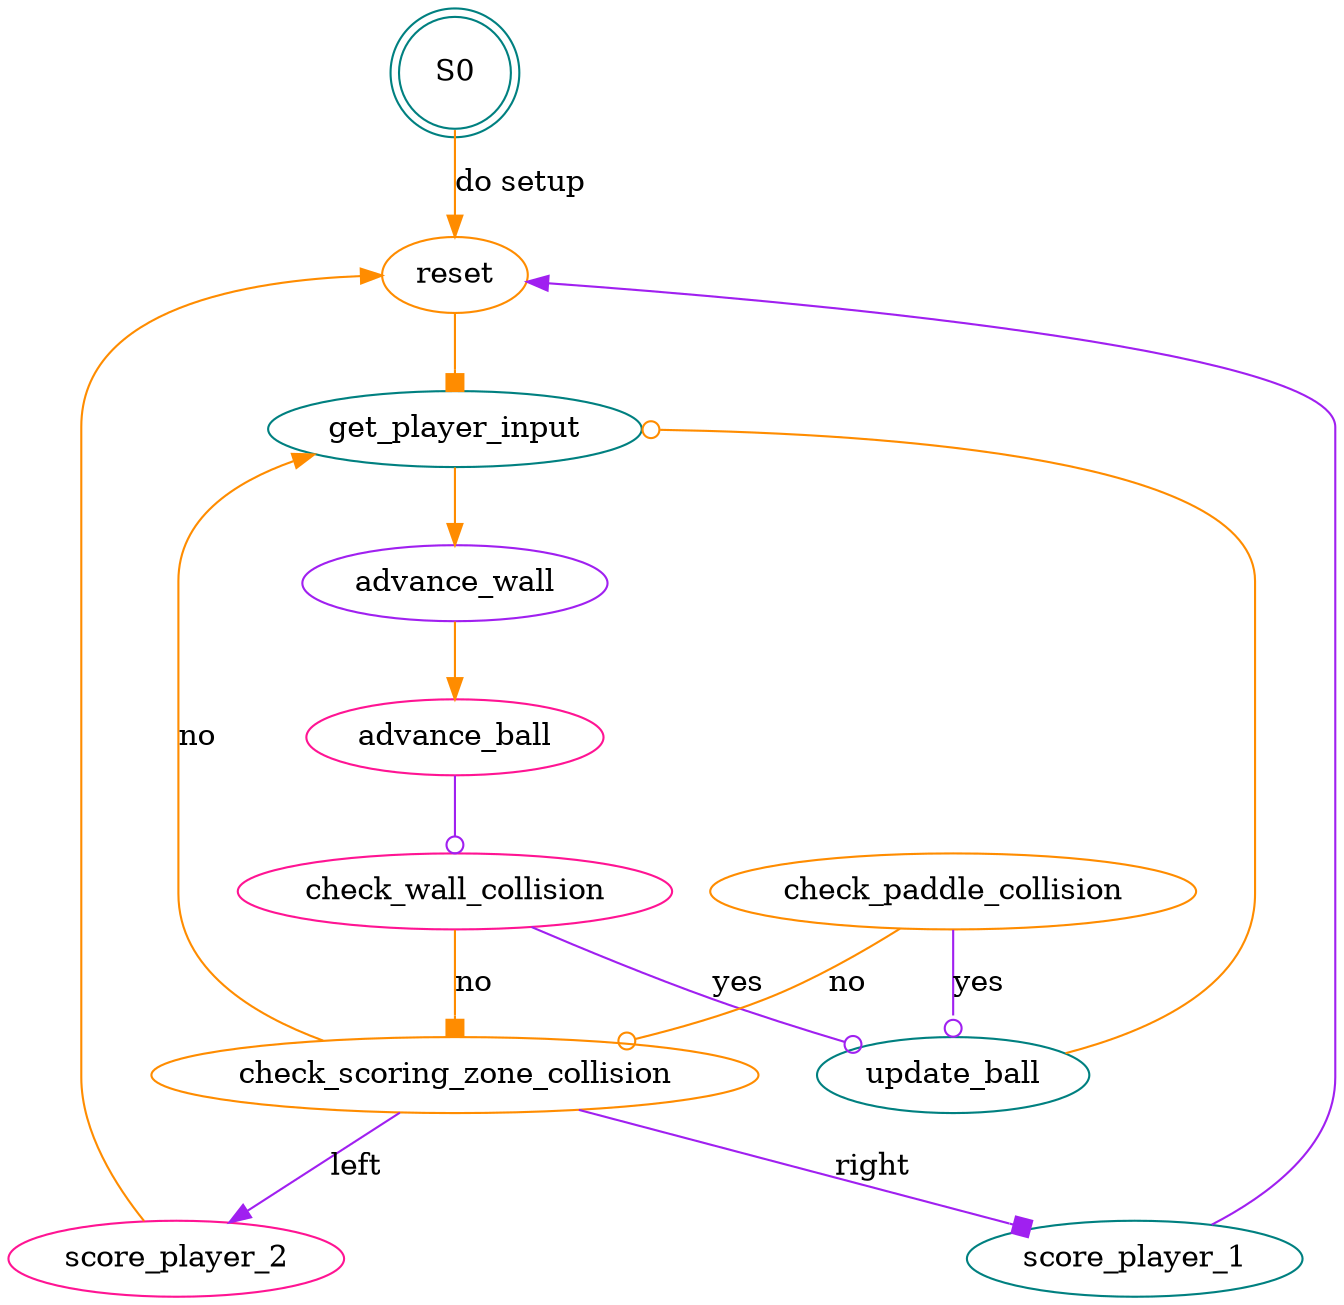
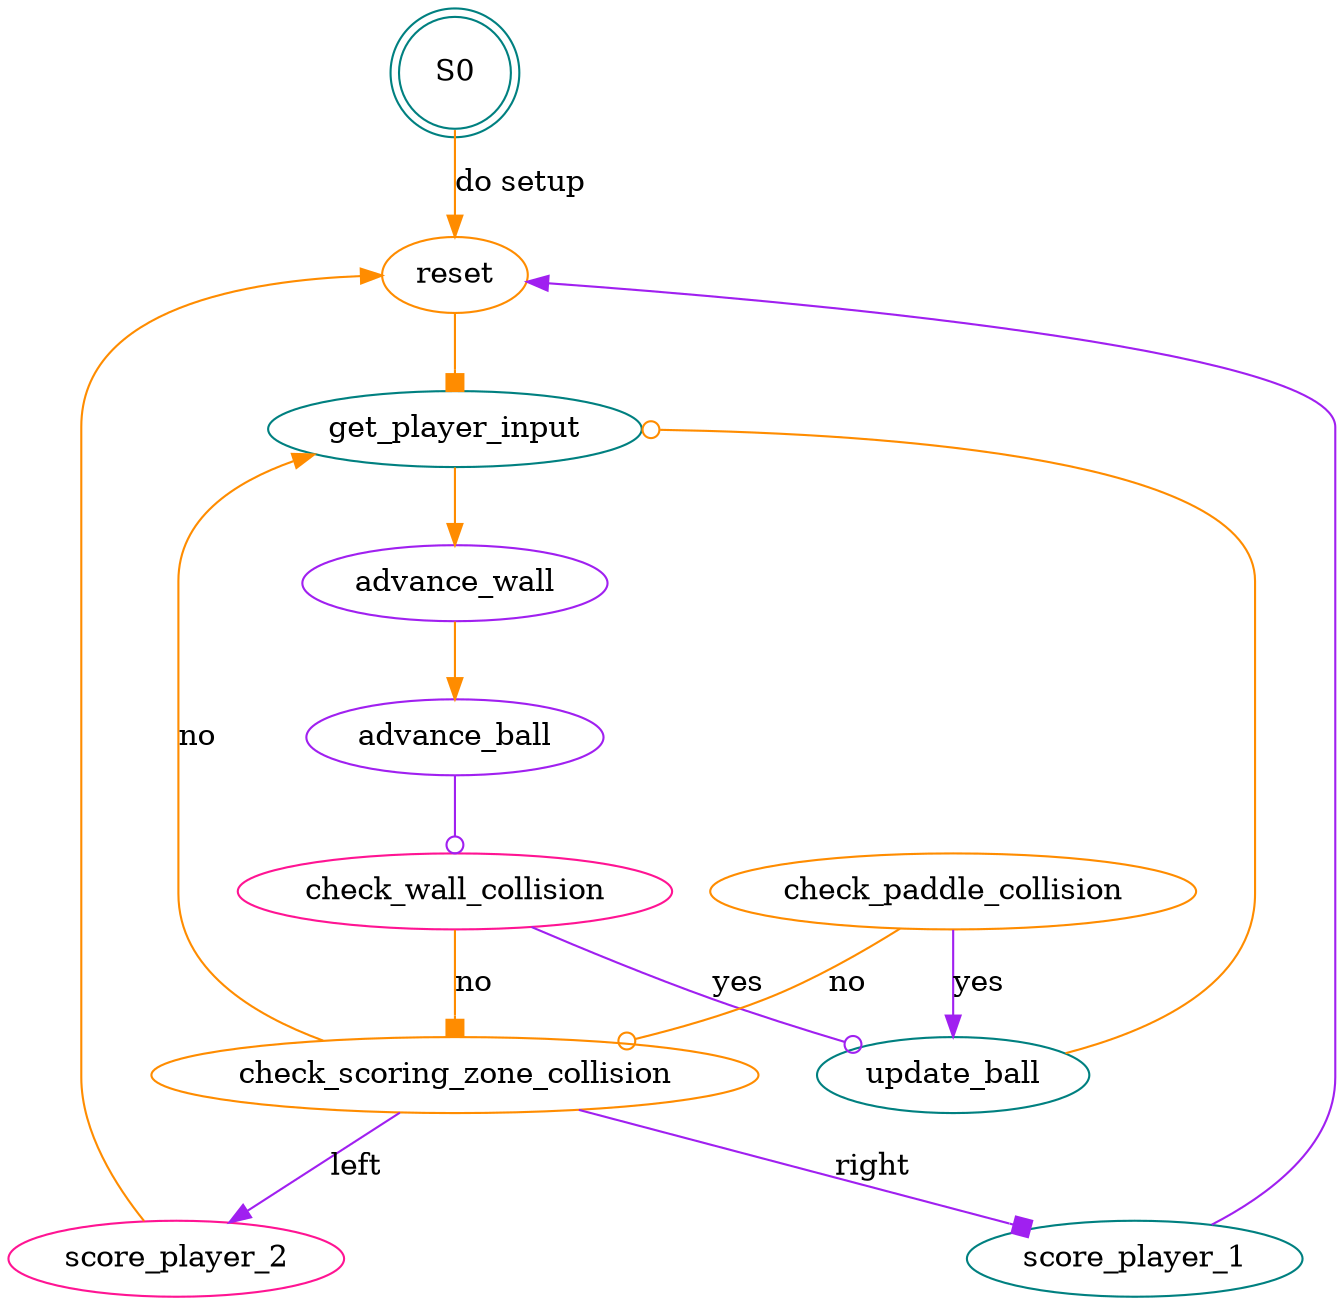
node "advance_ball": color deeppink -> purple
edge "check_paddle_collision" -> "update_ball": arrowhead odot -> normal
